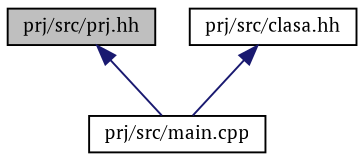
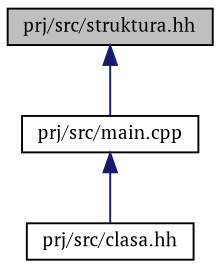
node "prj/src/prj.hh": label "prj/src/prj.hh" -> "prj/src/struktura.hh"
edge "prj/src/main.cpp" -> "prj/src/clasa.hh": reversed
